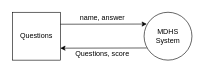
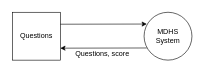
node "name, answer": removed
